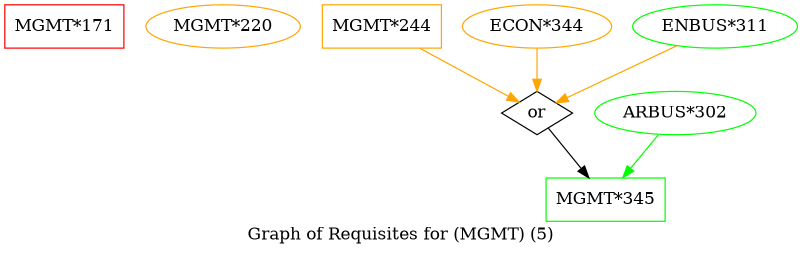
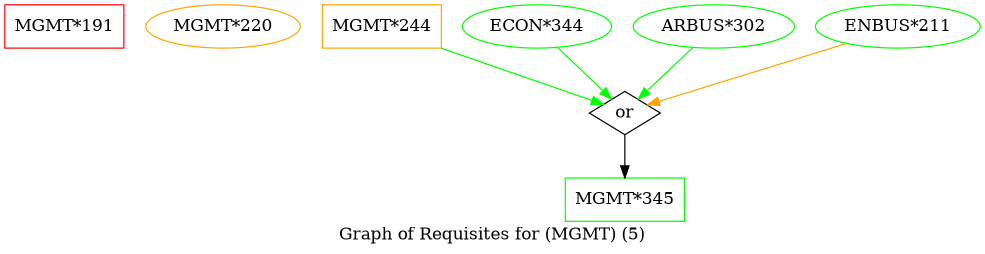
node "MGMT*171": label "MGMT*171" -> "MGMT*191"
node "ECON*344": color orange -> green
node "ENBUS*311": label "ENBUS*311" -> "ENBUS*211"
edge "ECON*344" -> "or": color orange -> green
edge "MGMT*244" -> "or": color orange -> green
edge "ARBUS*302" -> "MGMT*345": now "ARBUS*302" -> "or"
